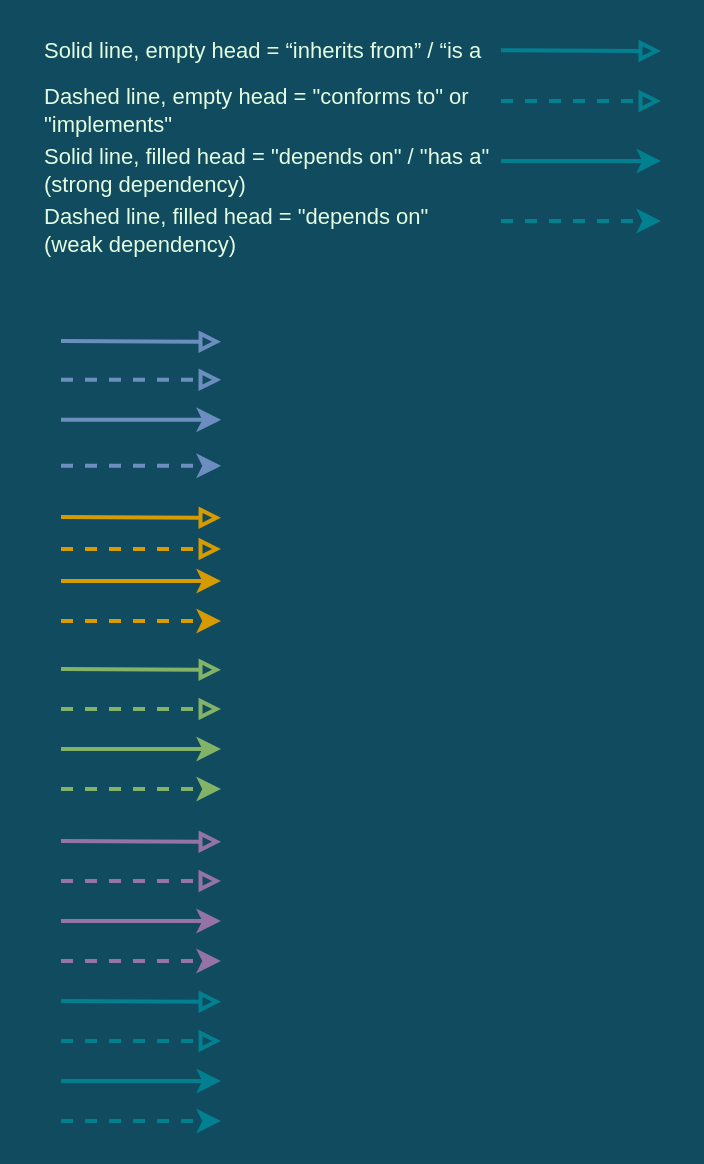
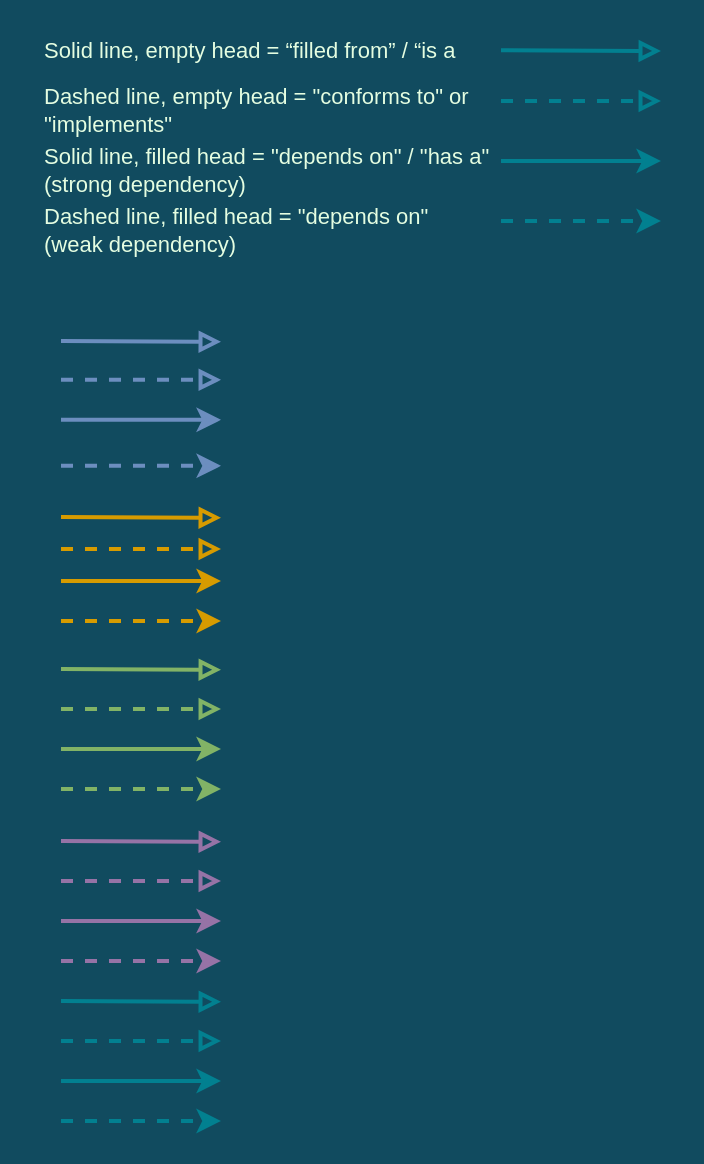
node "Solid line, empty head = “inherits from” / “is a": label "Solid line, empty head = “inherits from” / “is a" -> "Solid line, empty head = “filled from” / “is a"
